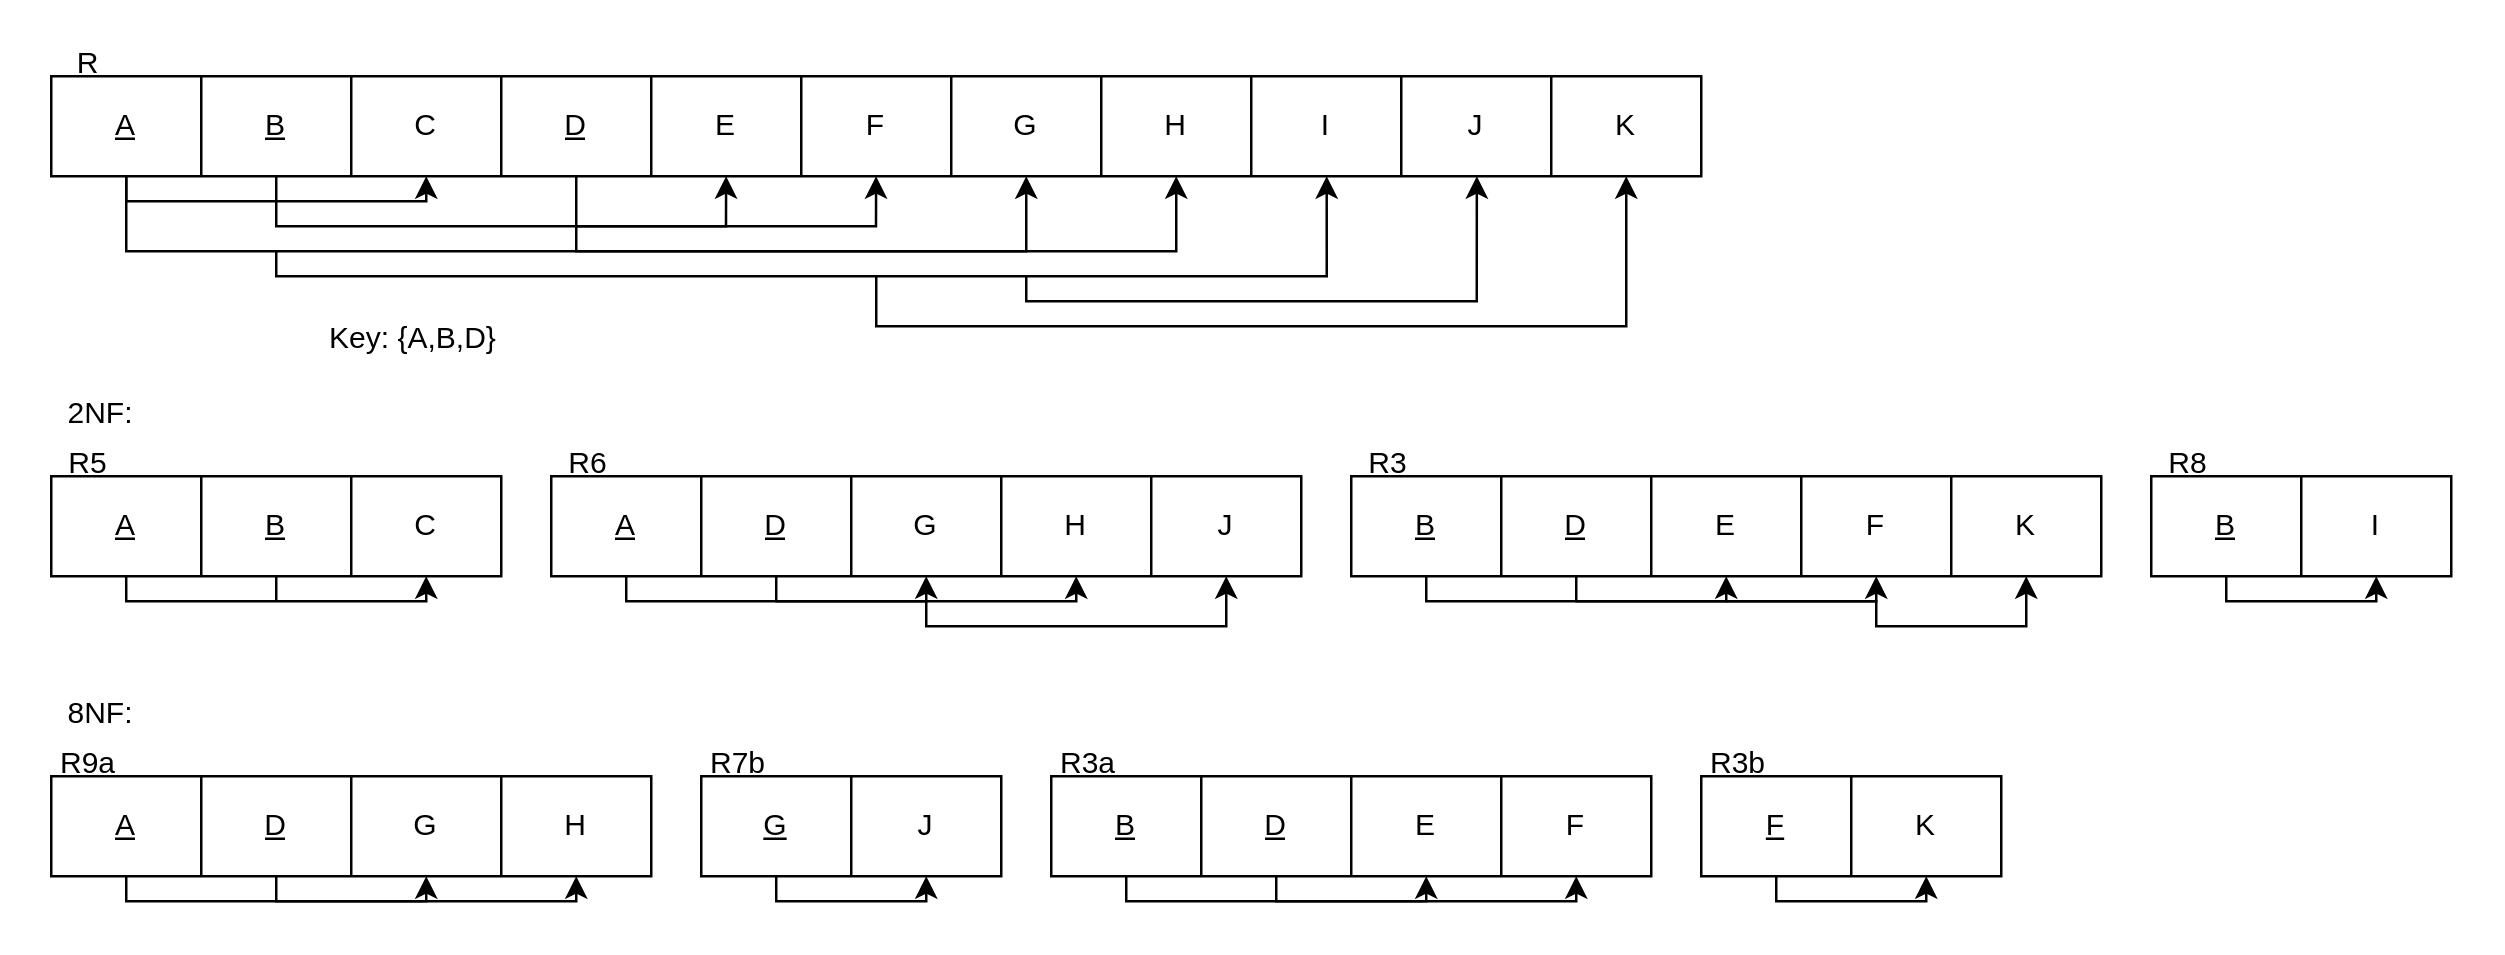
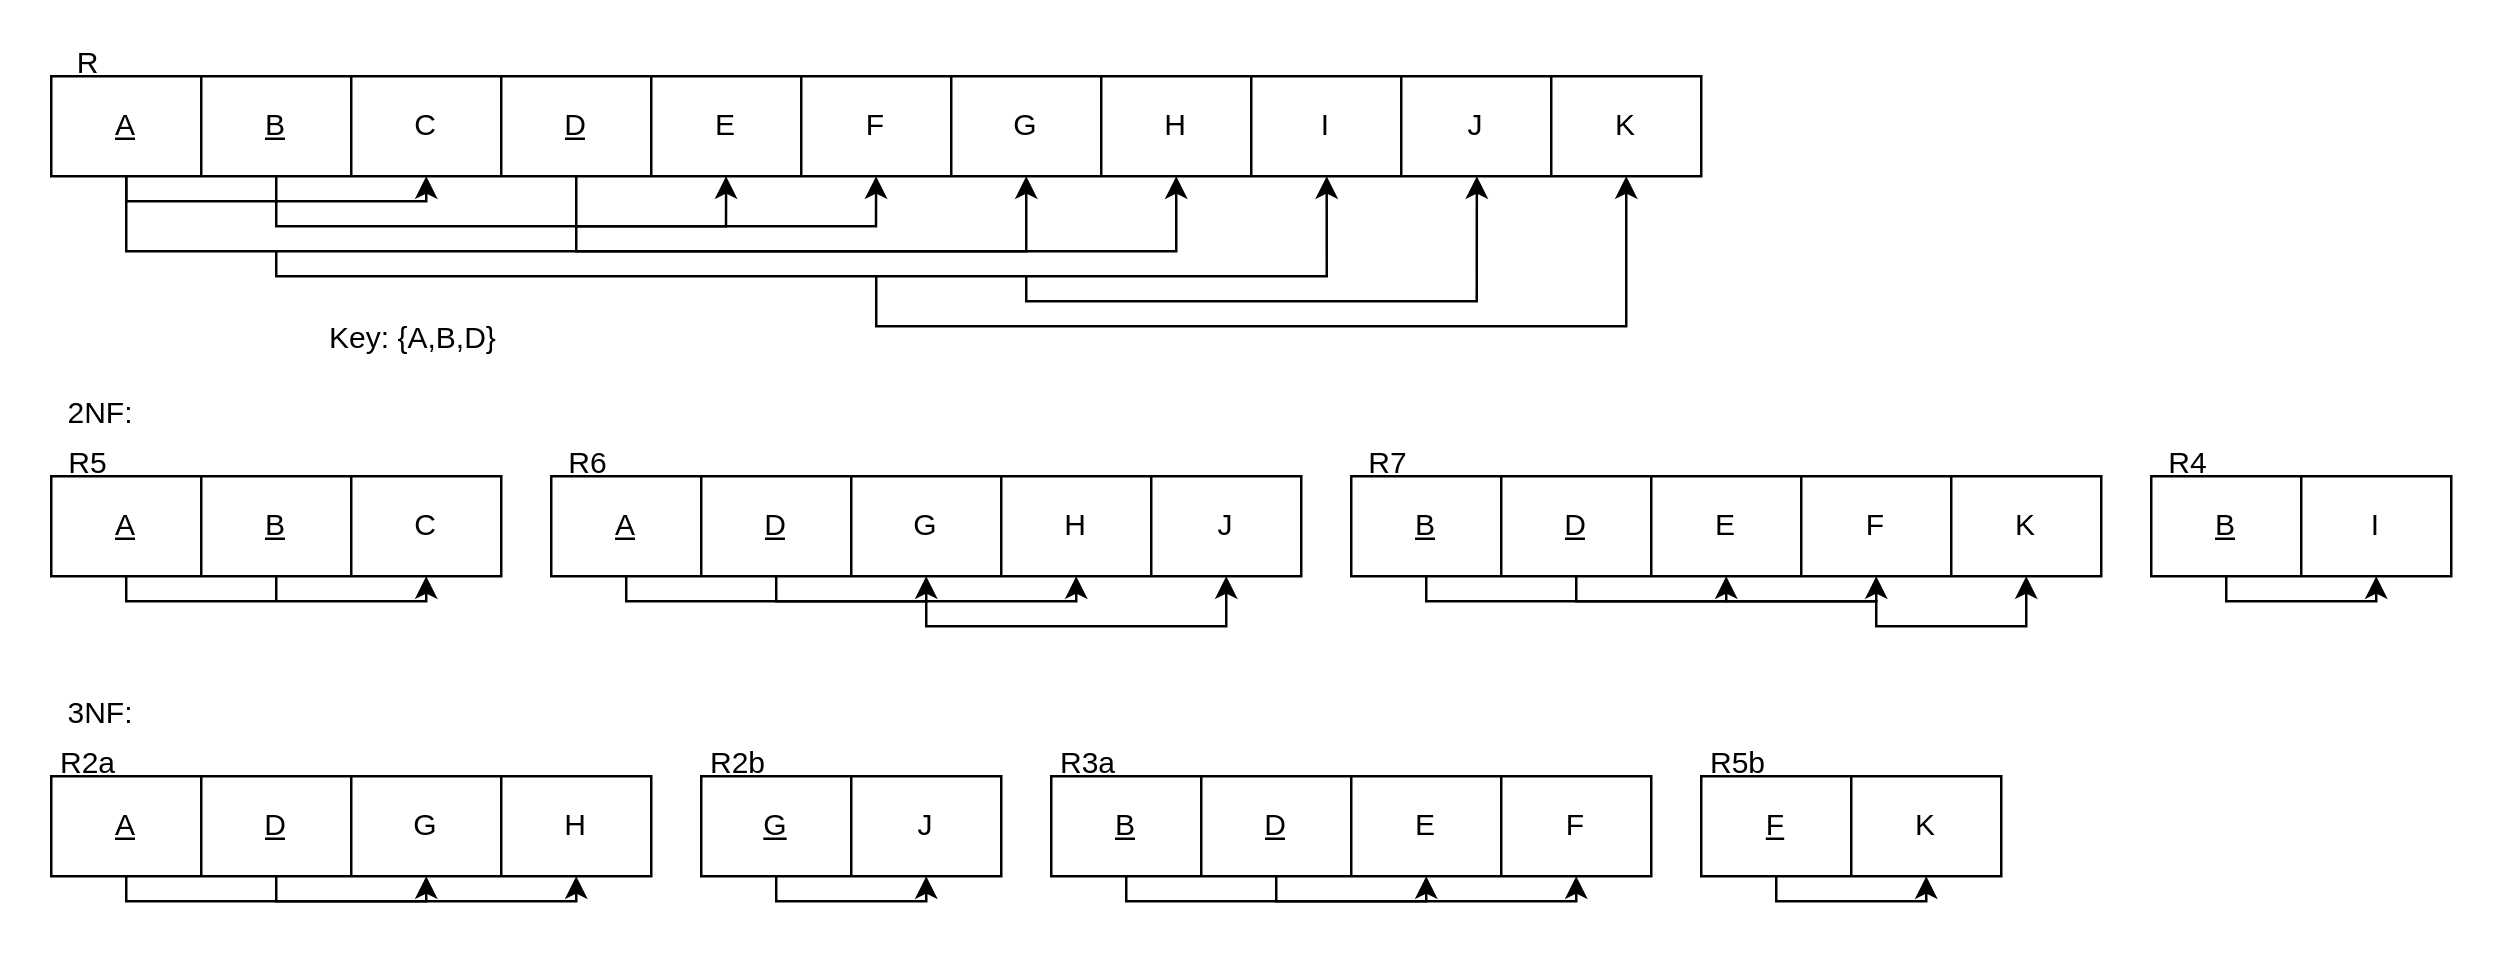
node "R3": label "R3" -> "R7"
node "R8": label "R8" -> "R4"
node "8NF:": label "8NF:" -> "3NF:"
node "R9a": label "R9a" -> "R2a"
node "R7b": label "R7b" -> "R2b"
node "R3b": label "R3b" -> "R5b"
